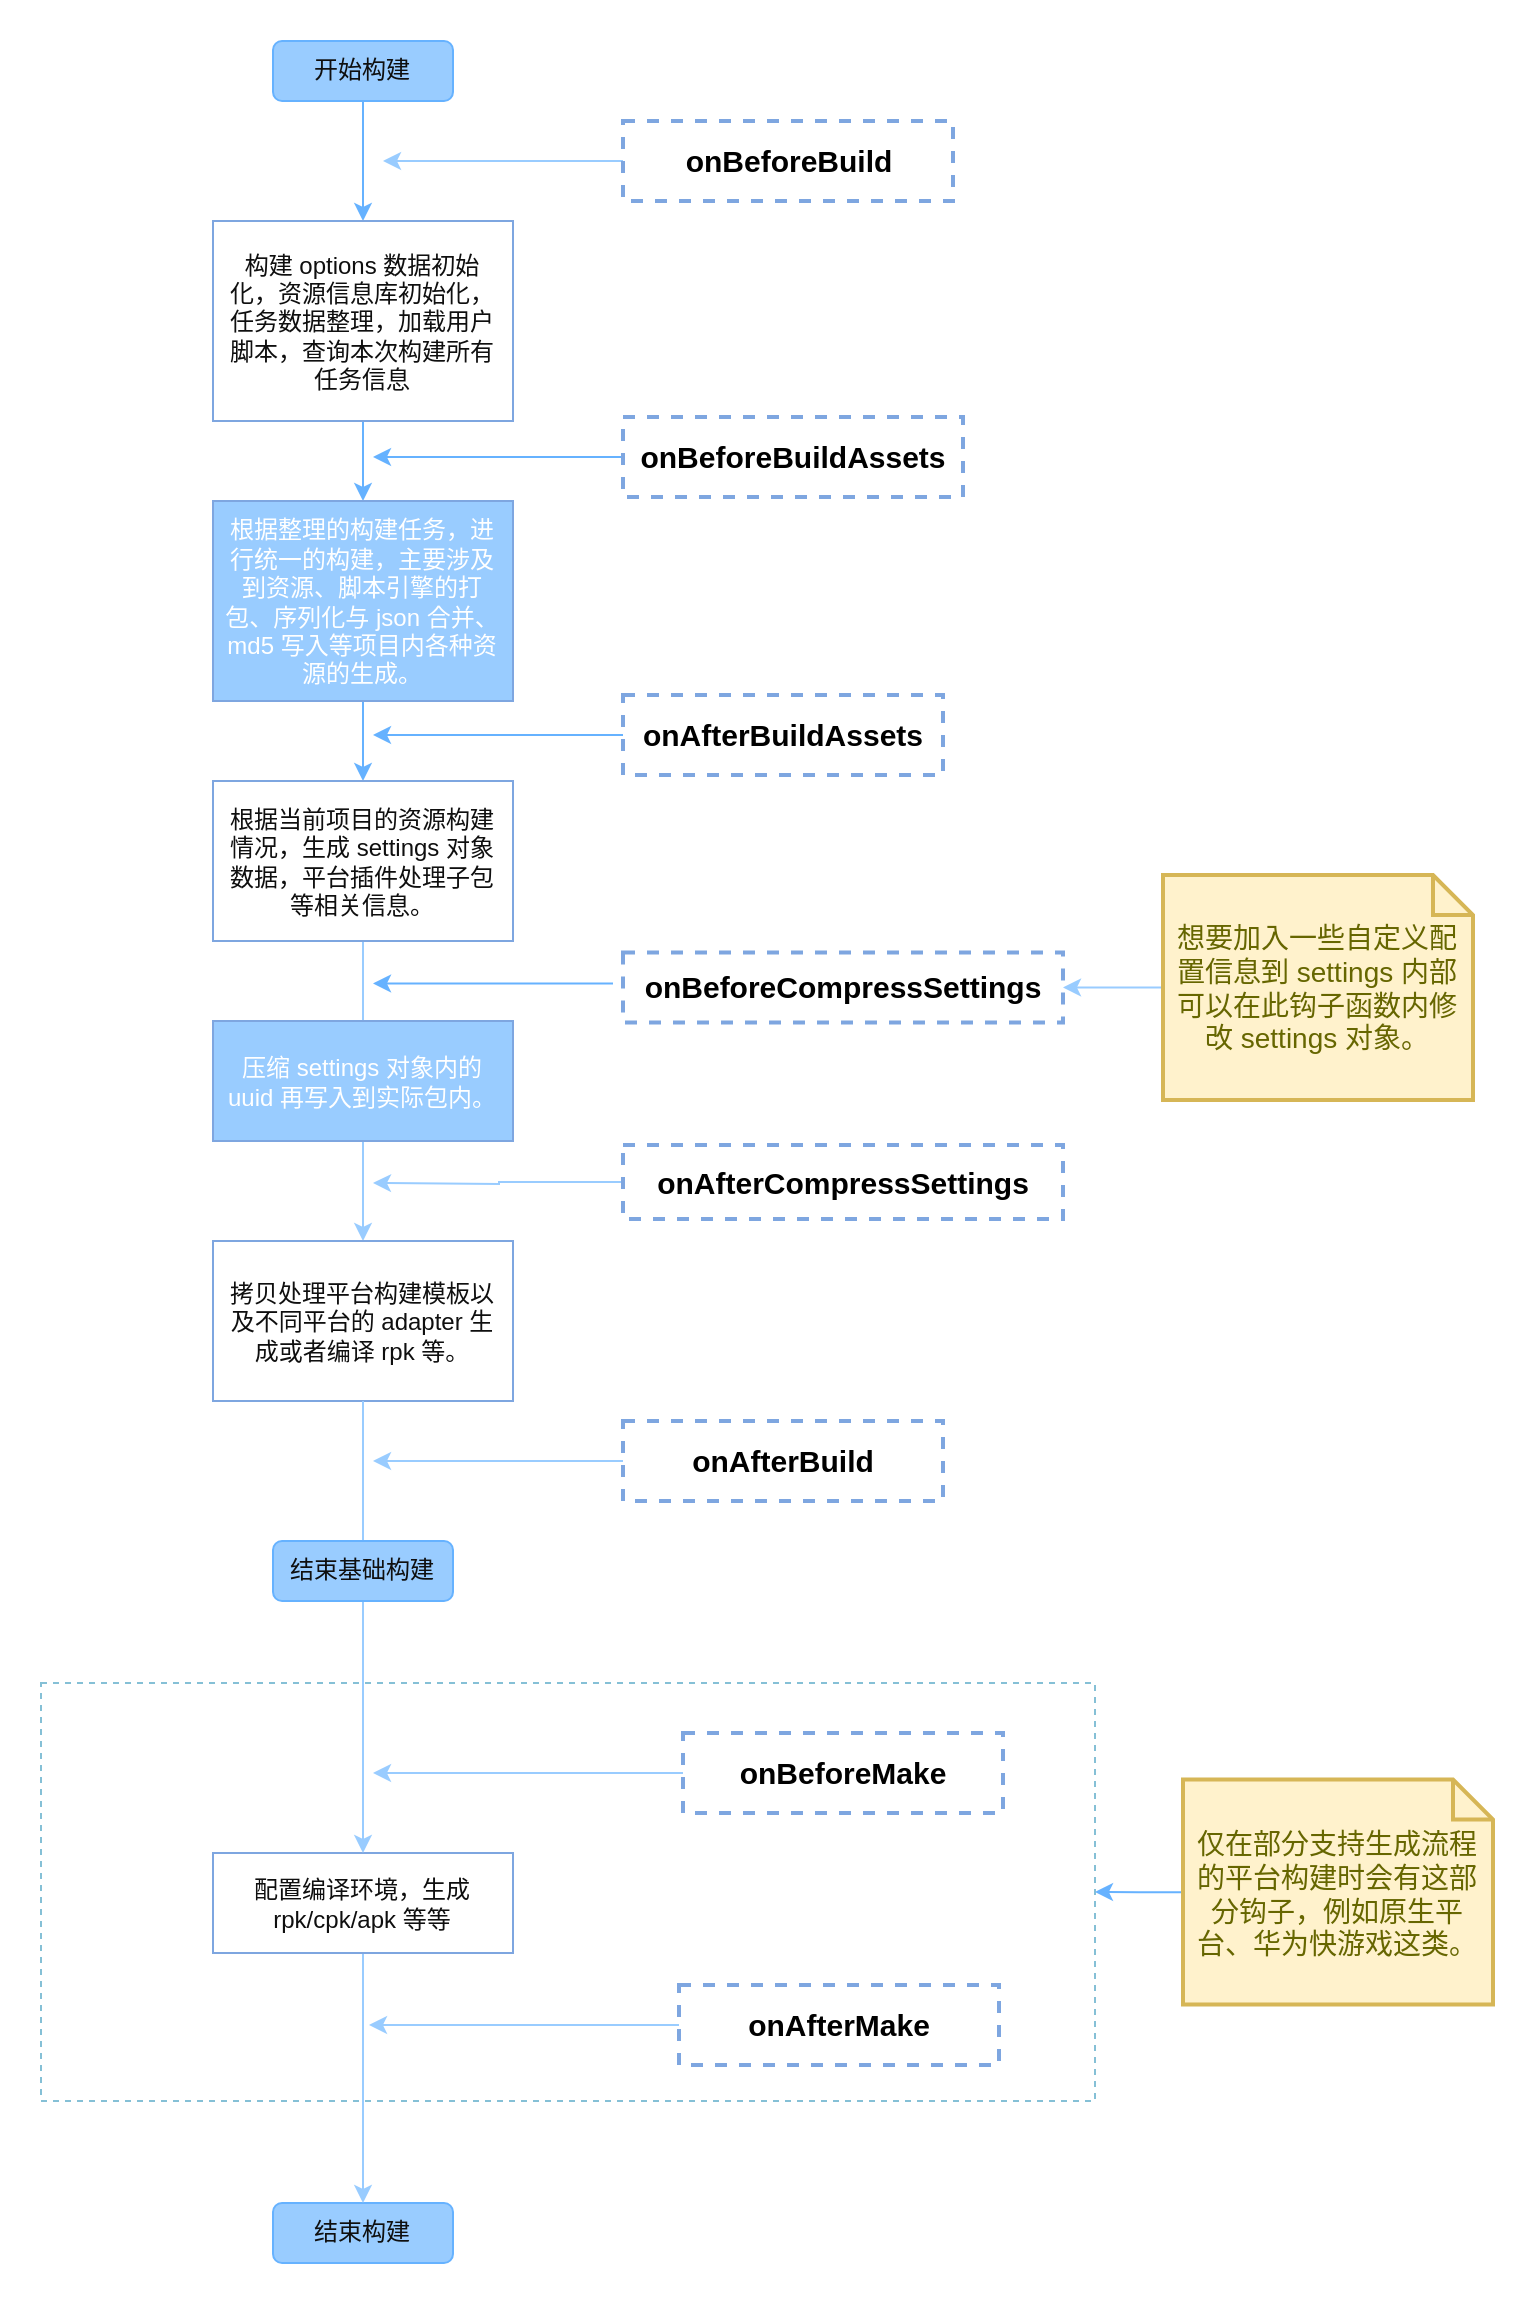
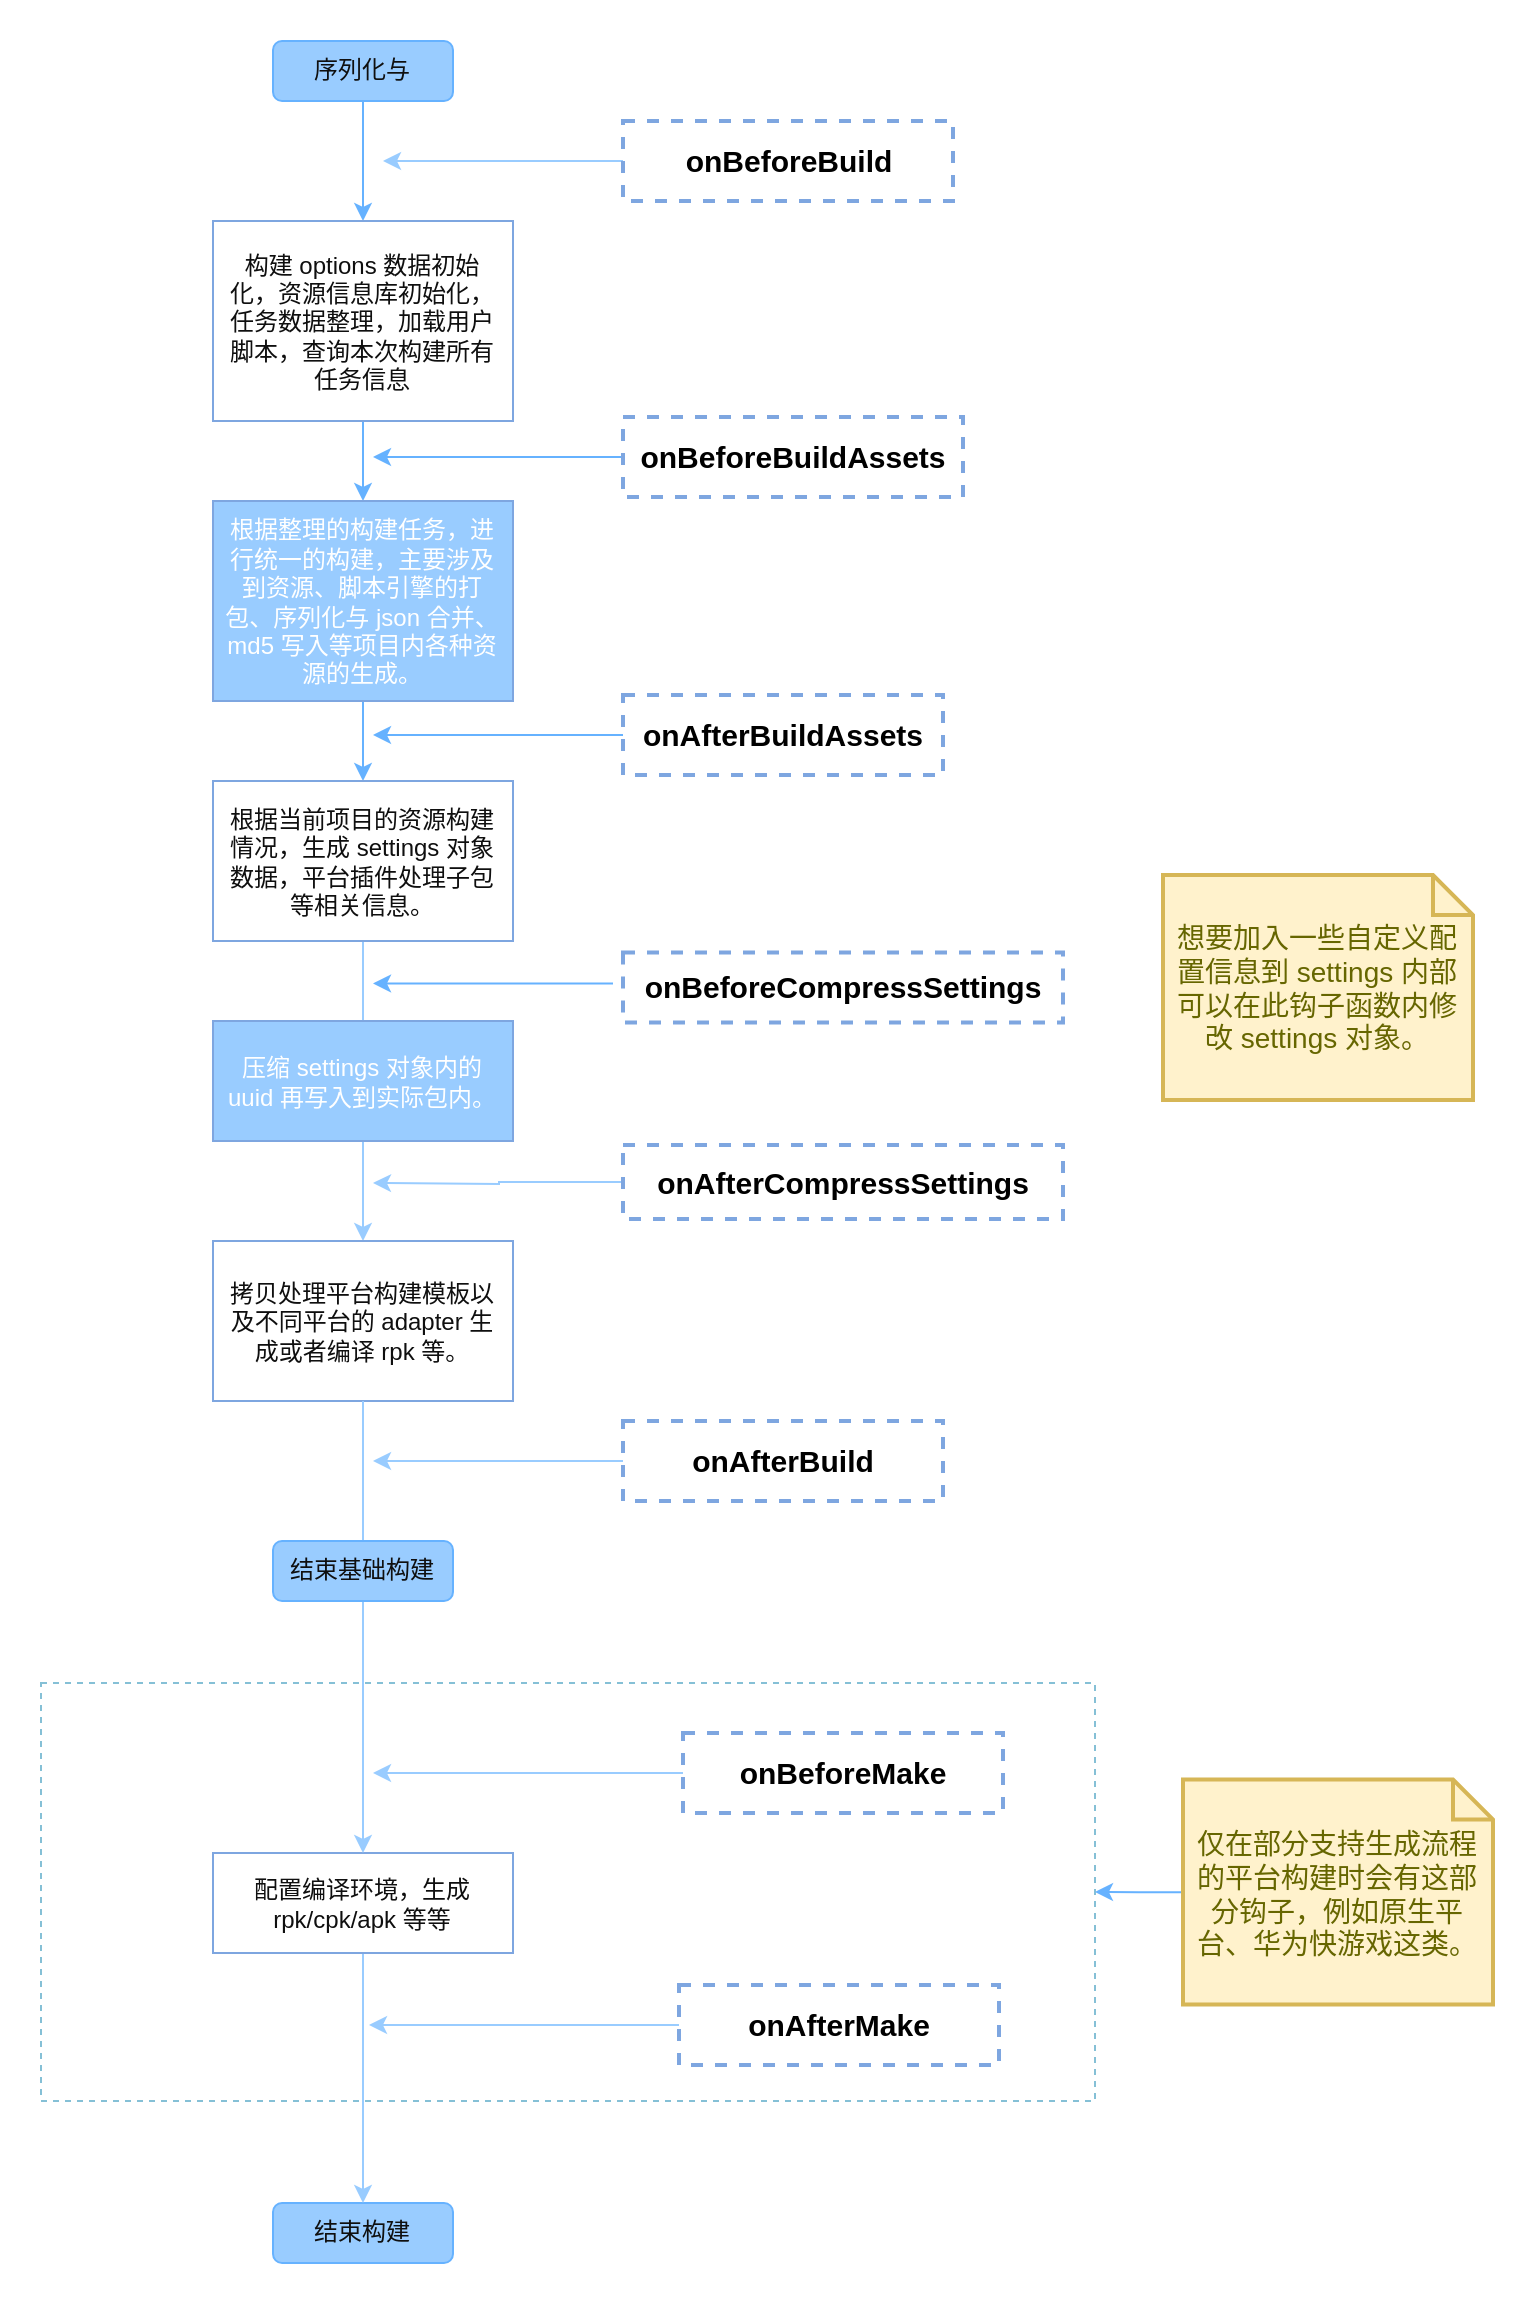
node "开始构建": label "开始构建" -> "序列化与"
edge "想要加入一些自定义配置信息到 settings 内部可以在此钩子函数内修改 settings 对象。" -> "onBeforeCompressSettings": removed
